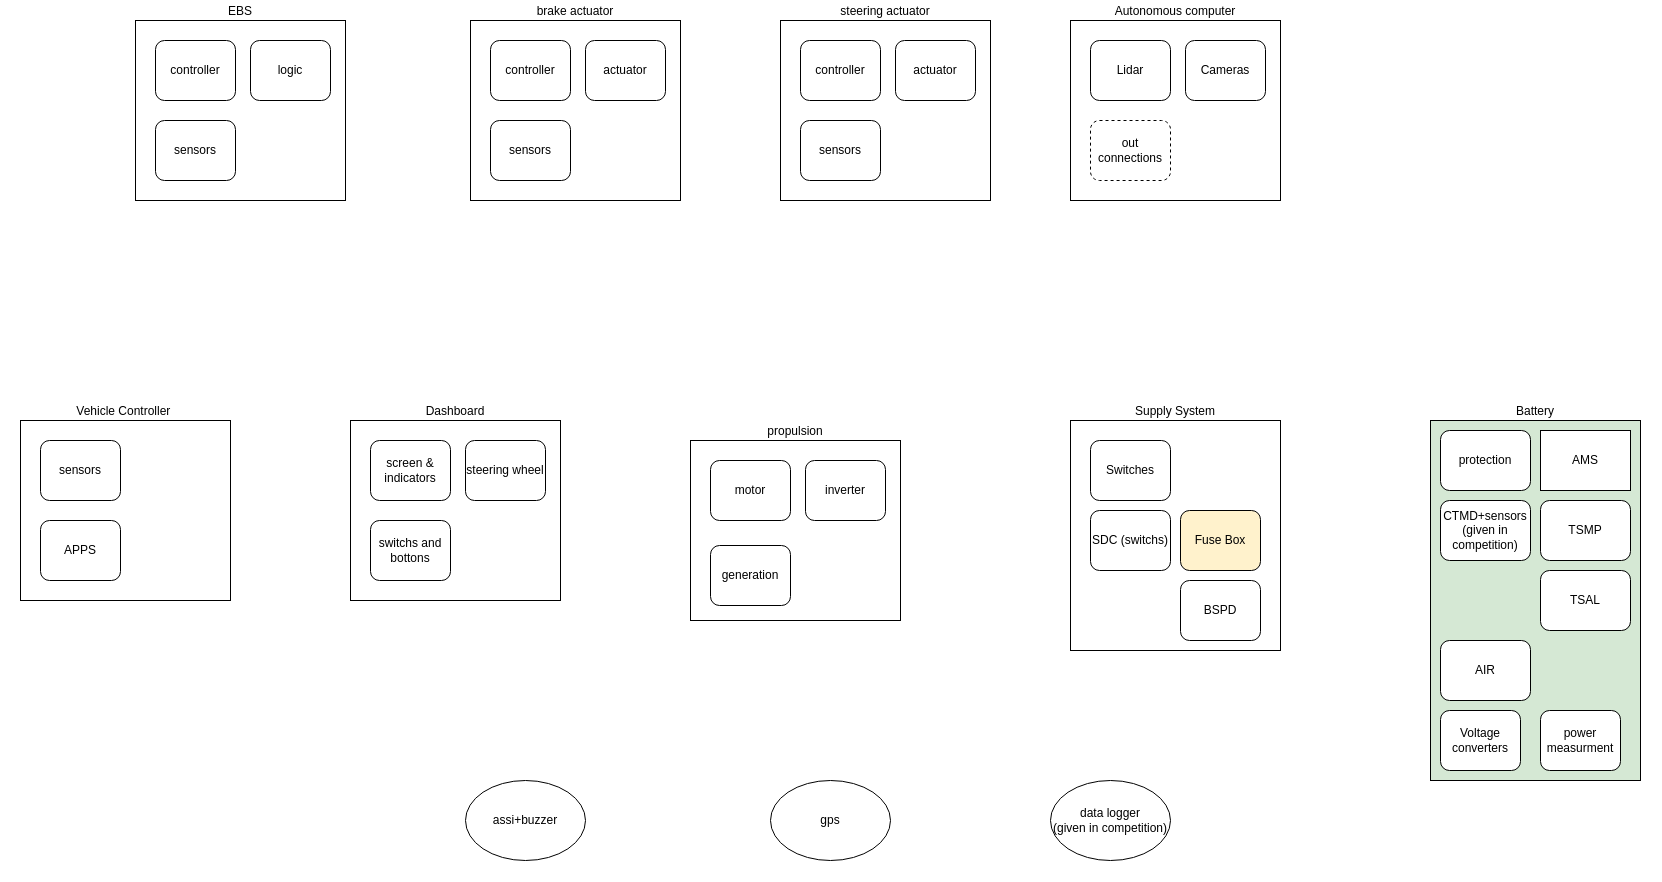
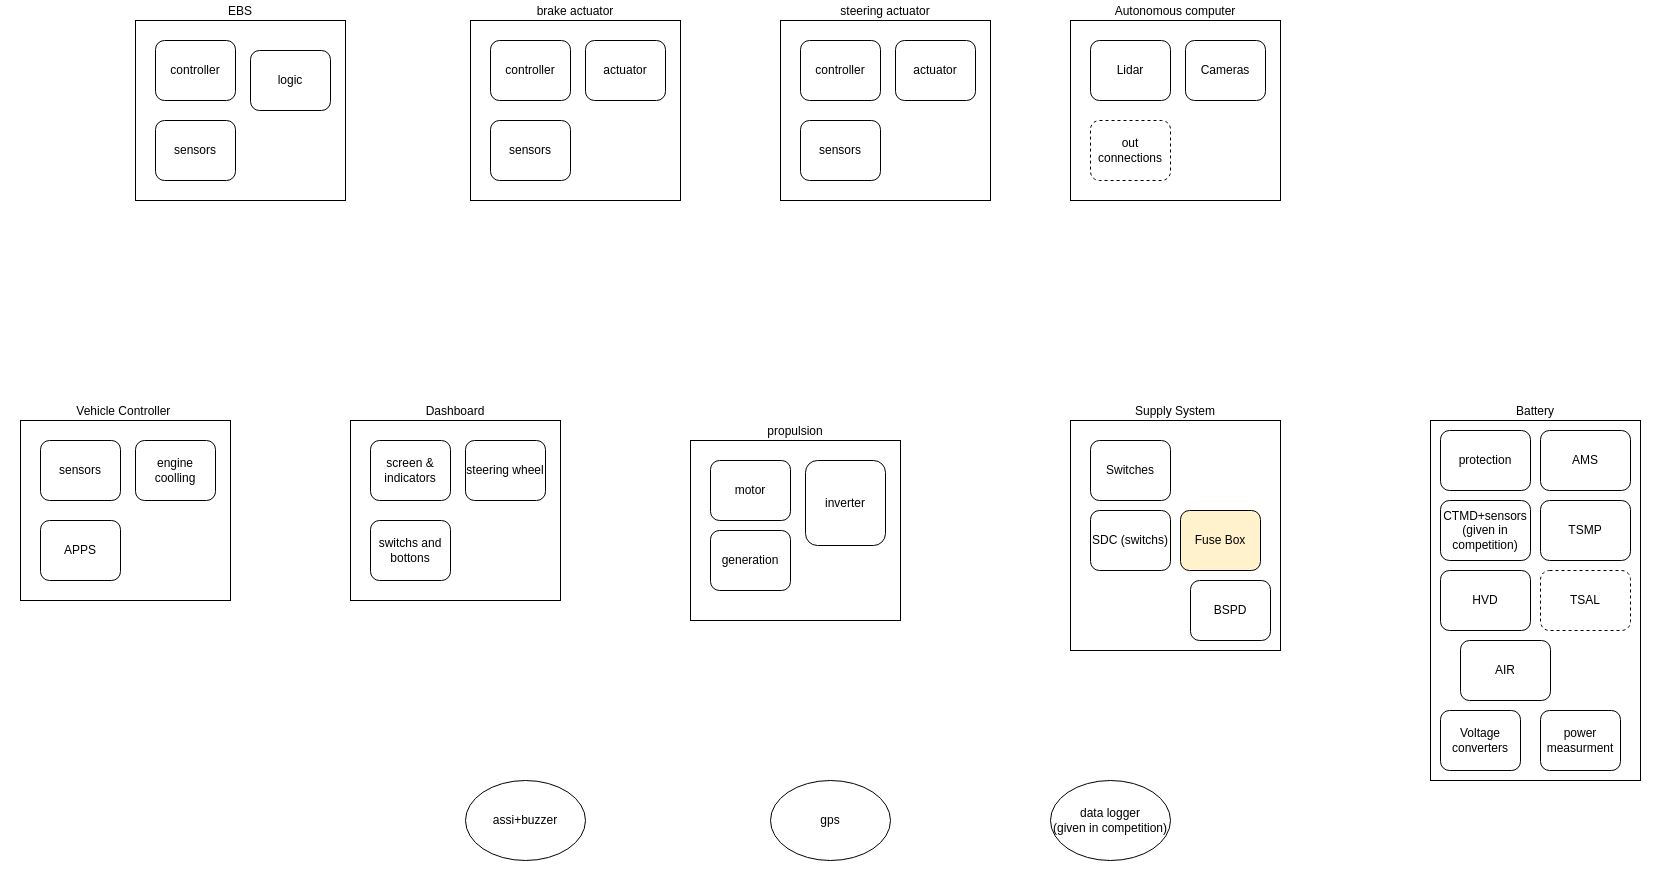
node "logic": moved (291, 71) -> (291, 81)
node "AMS": shape rectangle -> rounded rectangle
node "engine coolling": added
node "inverter": size 80x60 -> 80x85
node "generation": moved (751, 576) -> (751, 561)
node "HVD": added
node "Battery": fillcolor #d5e8d4 -> #ffffff
node "TSAL": style solid -> dashed
node "BSPD": moved (1221, 611) -> (1231, 611)
node "AIR": moved (1486, 671) -> (1506, 671)
